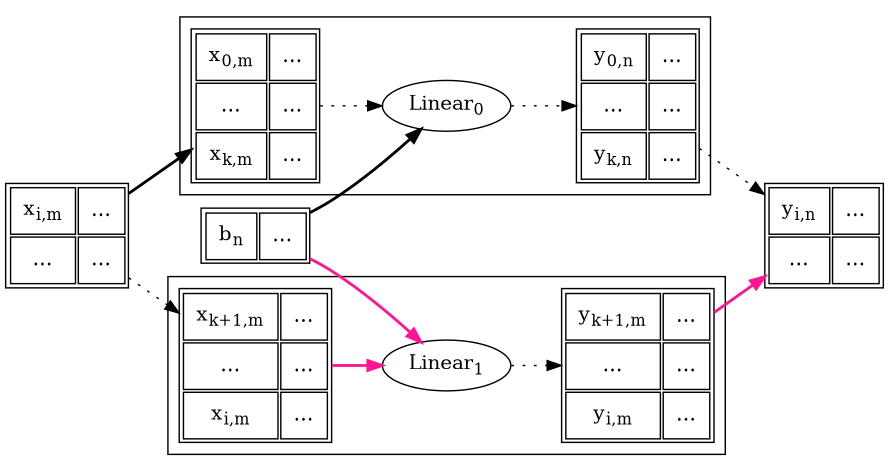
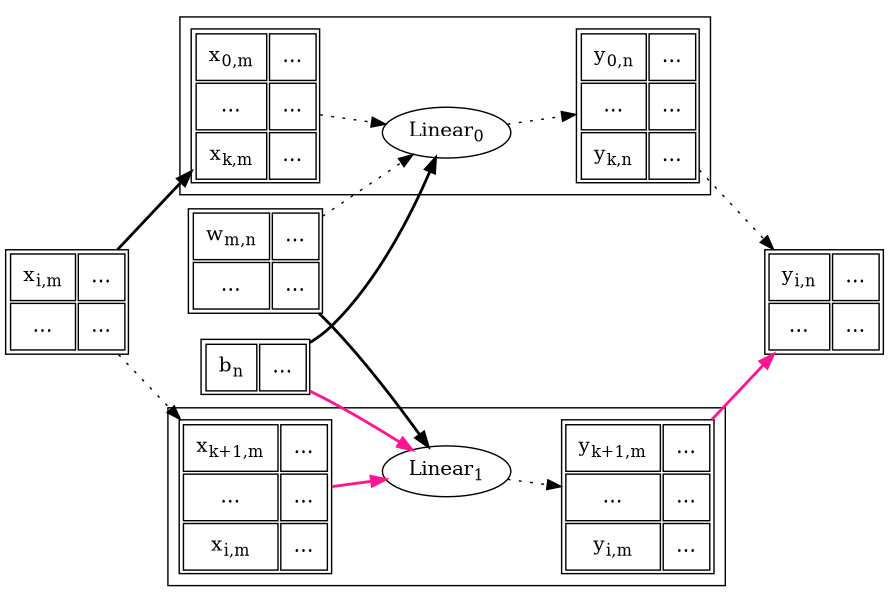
node "w": added
